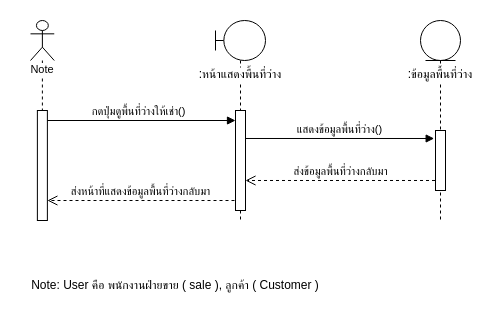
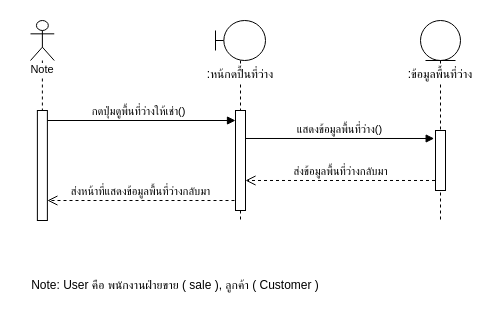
node ":หน้าแสดงพื้นที่ว่าง": label ":หน้าแสดงพื้นที่ว่าง" -> ":หน้กดปื้นที่ว่าง"
